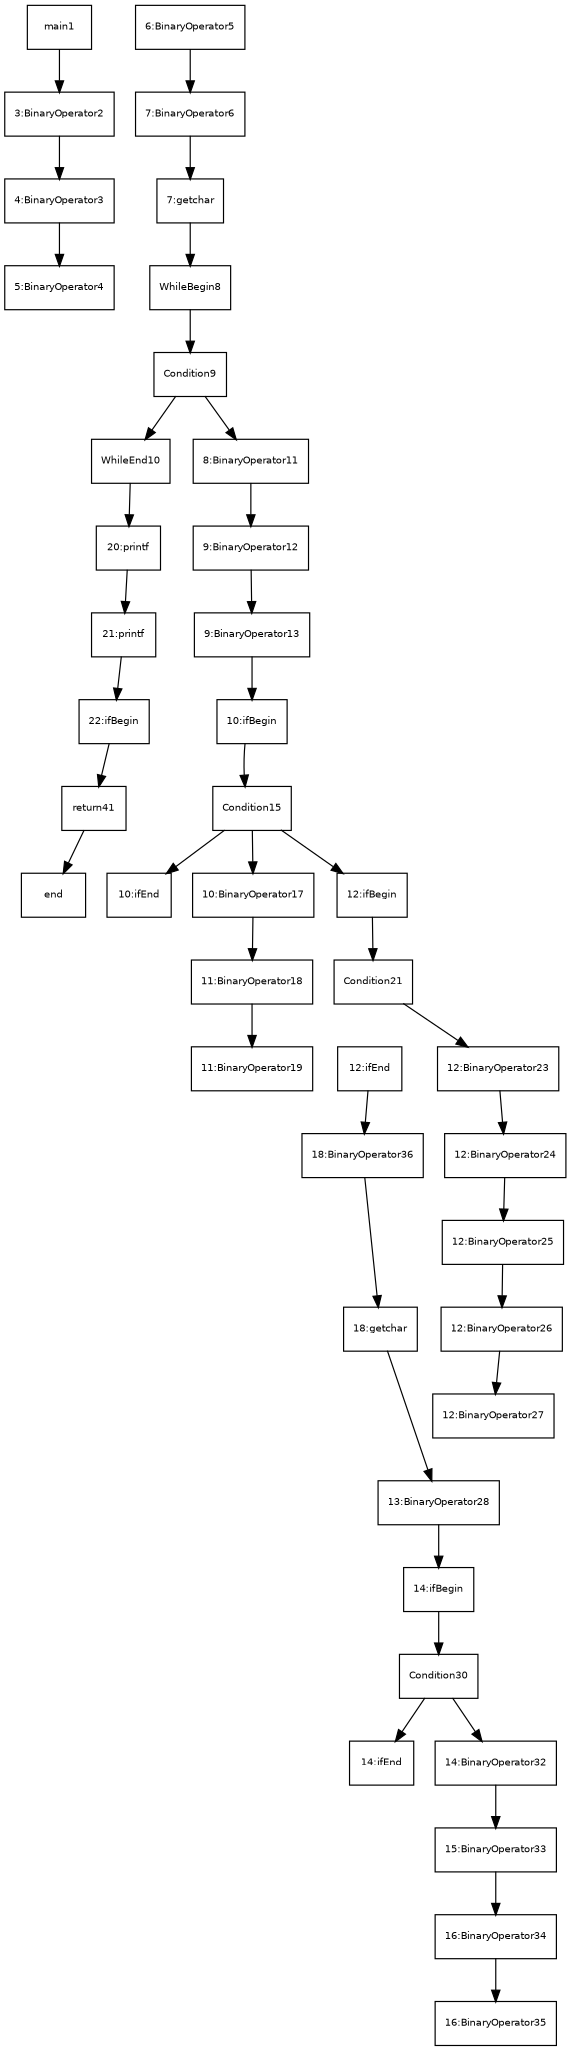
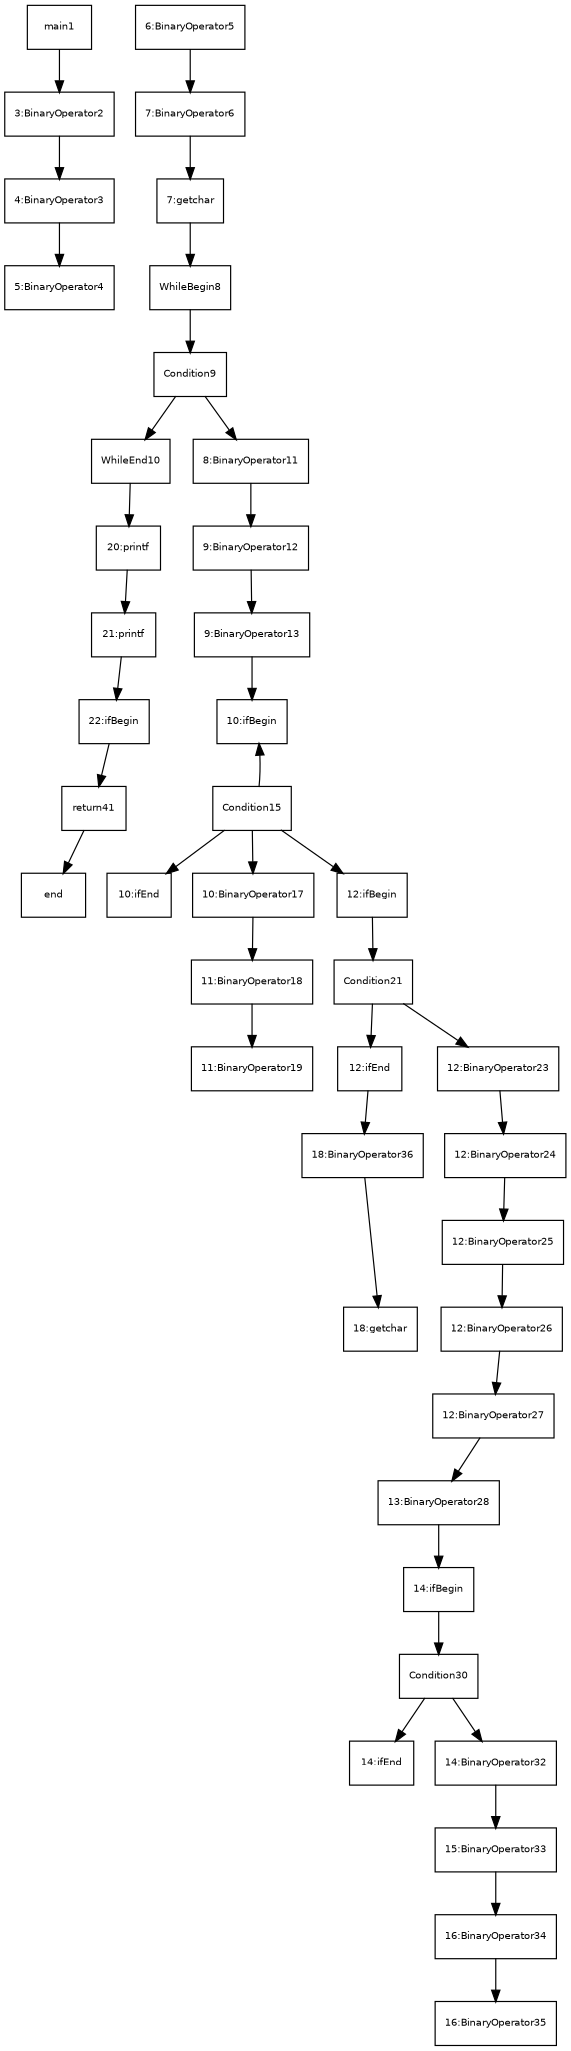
edge "10:ifBegin" -> "Condition15": reversed
edge "Condition21" -> "12:ifEnd": added
edge "18:getchar" -> "13:BinaryOperator28": now "12:BinaryOperator27" -> "13:BinaryOperator28"
